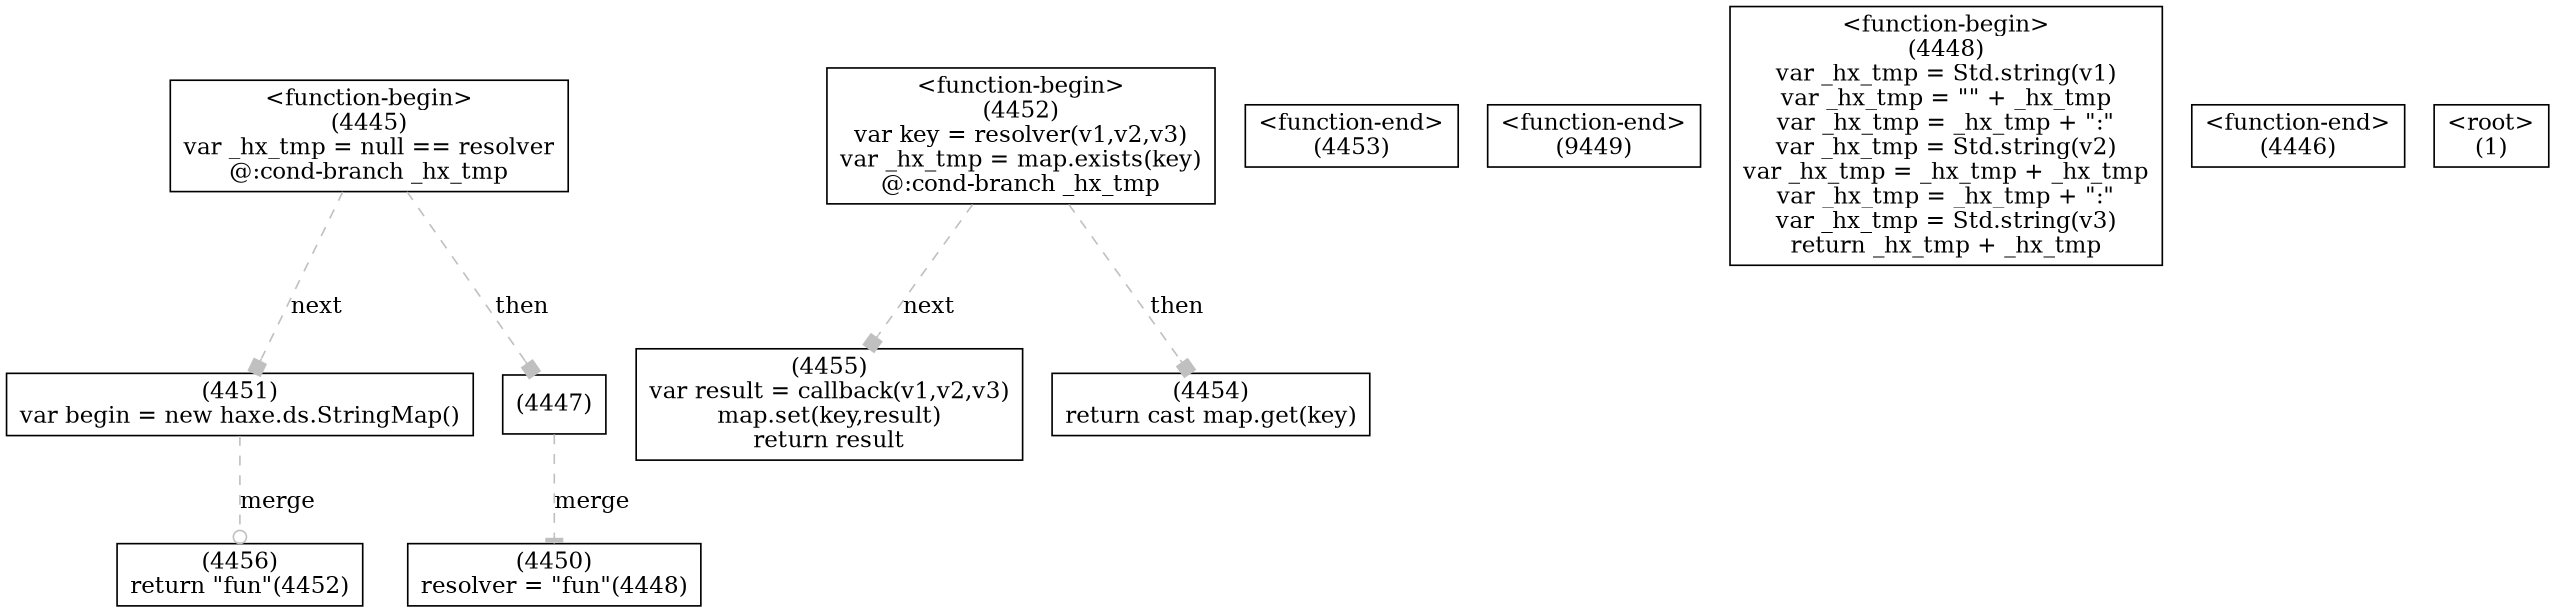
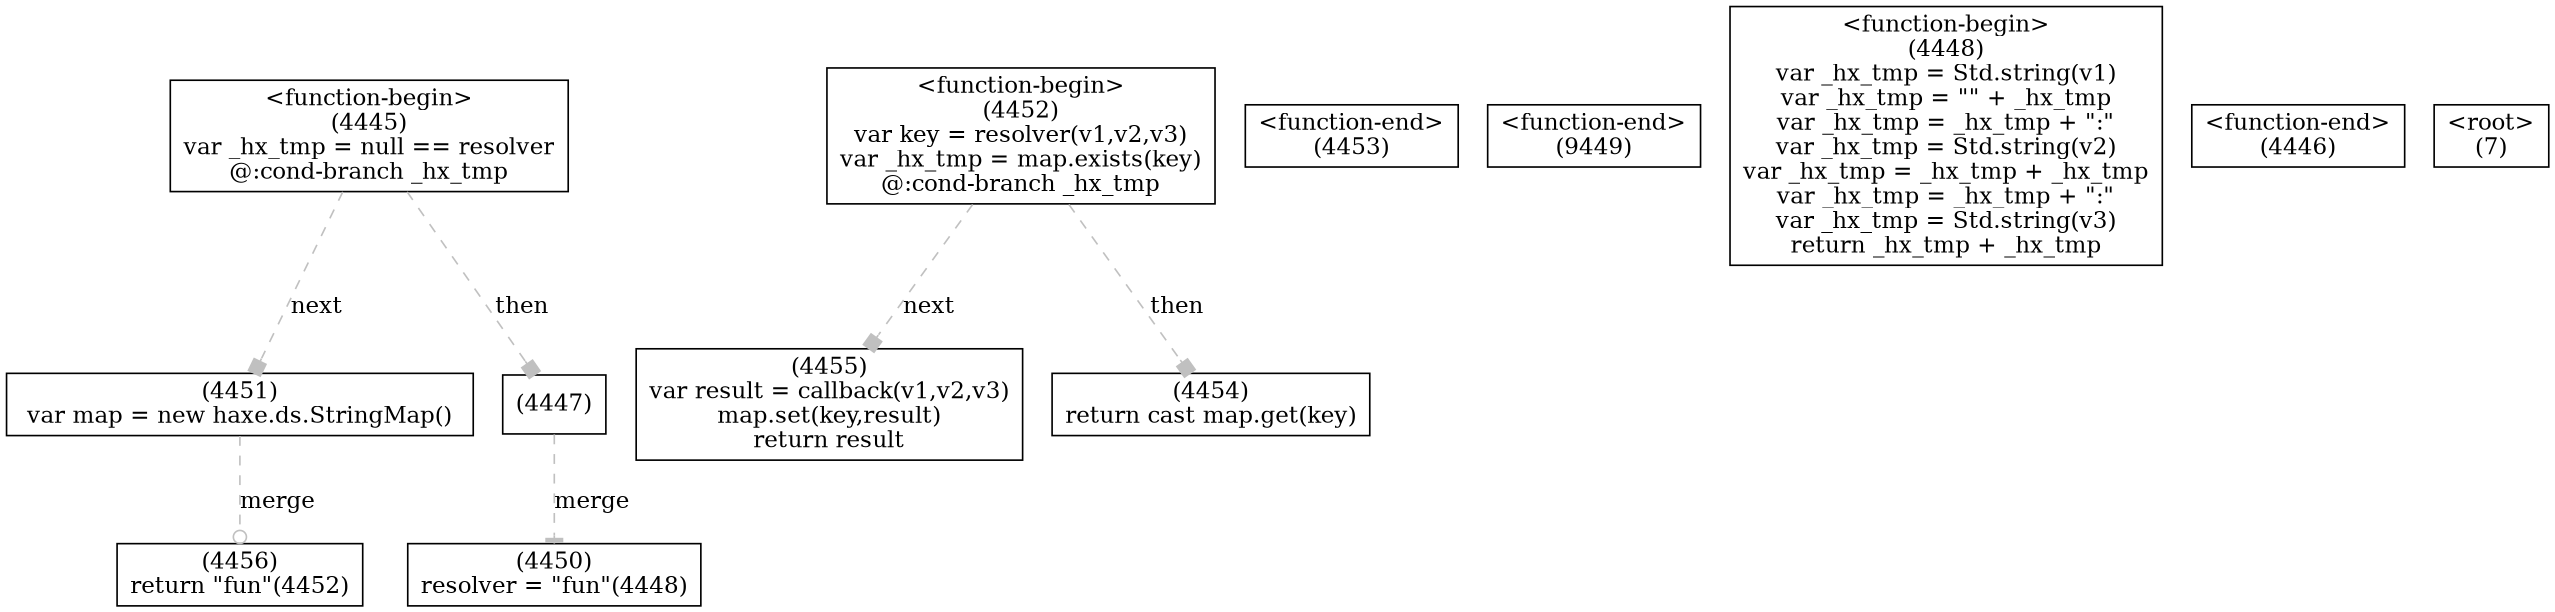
node "<root> (1)": label "<root> (1)" -> "<root> (7)"
node "(4451) var begin = new haxe.ds.StringMap()": label "(4451) var begin = new haxe.ds.StringMap()" -> "(4451) var map = new haxe.ds.StringMap()"
